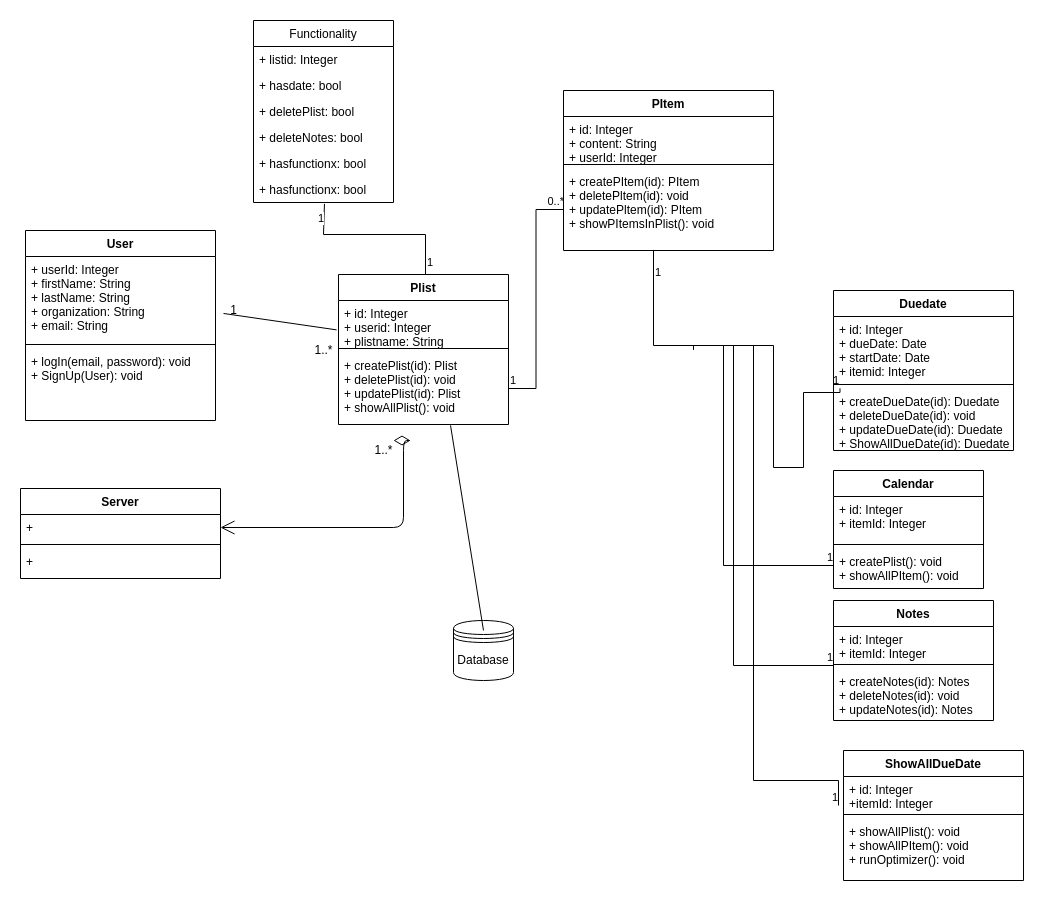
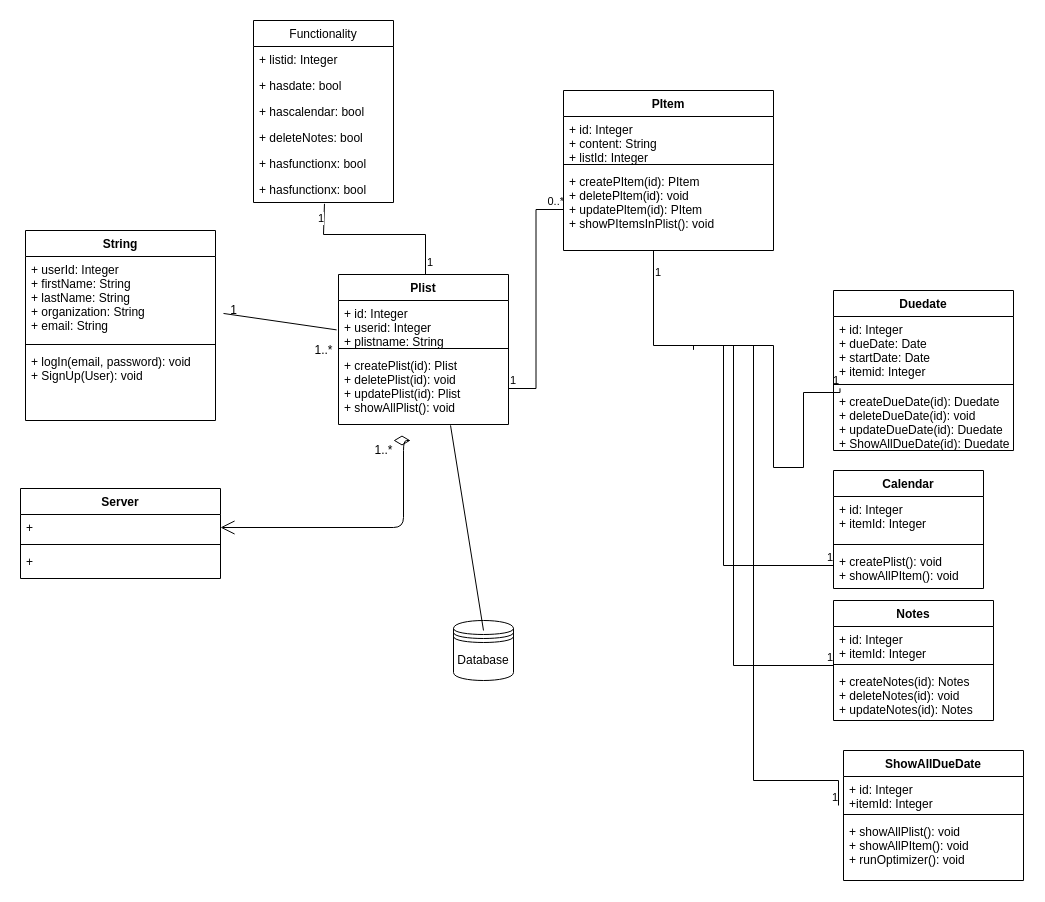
node "+ deletePlist: bool": label "+ deletePlist: bool" -> "+ hascalendar: bool"
node "+ id: Integer + content: String + userId: Integer": label "+ id: Integer + content: String + userId: Integer" -> "+ id: Integer + content: String + listId: Integer"
node "User": label "User" -> "String"
